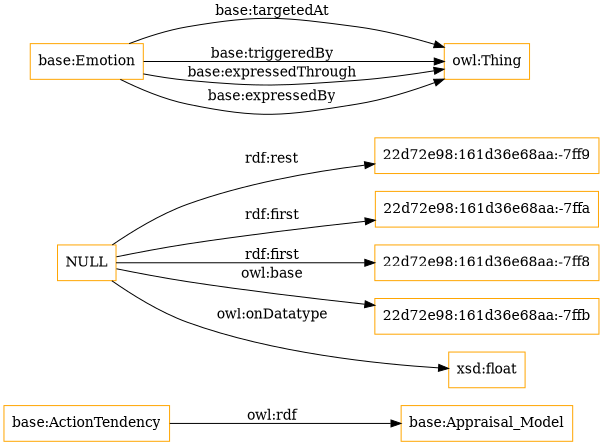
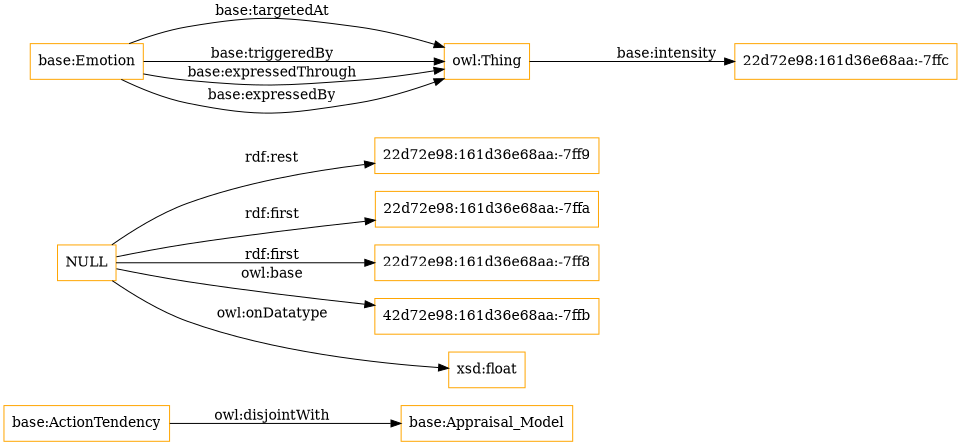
node "22d72e98:161d36e68aa:-7ffc": added
node "22d72e98:161d36e68aa:-7ffb": label "22d72e98:161d36e68aa:-7ffb" -> "42d72e98:161d36e68aa:-7ffb"
edge "base:ActionTendency" -> "base:Appraisal_Model": label "owl:rdf" -> "owl:disjointWith"
